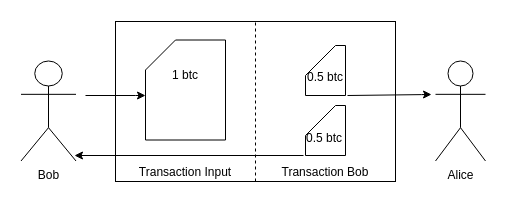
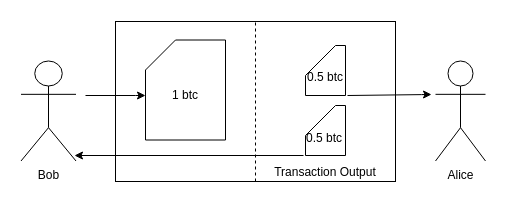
node "1 btc": moved (186, 76) -> (186, 96)
node "Transaction Input": removed
node "Transaction Bob": label "Transaction Bob" -> "Transaction Output"
